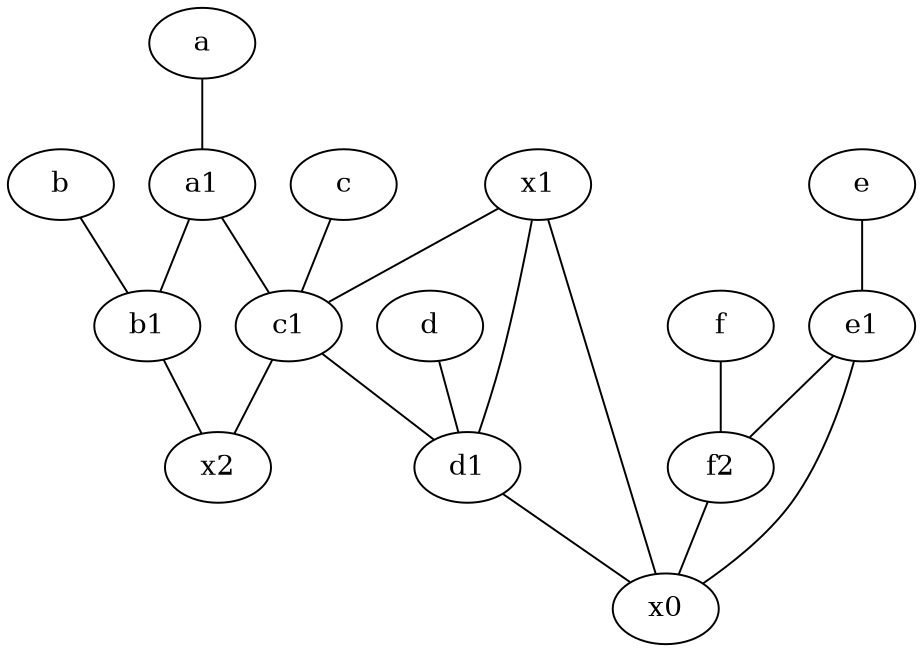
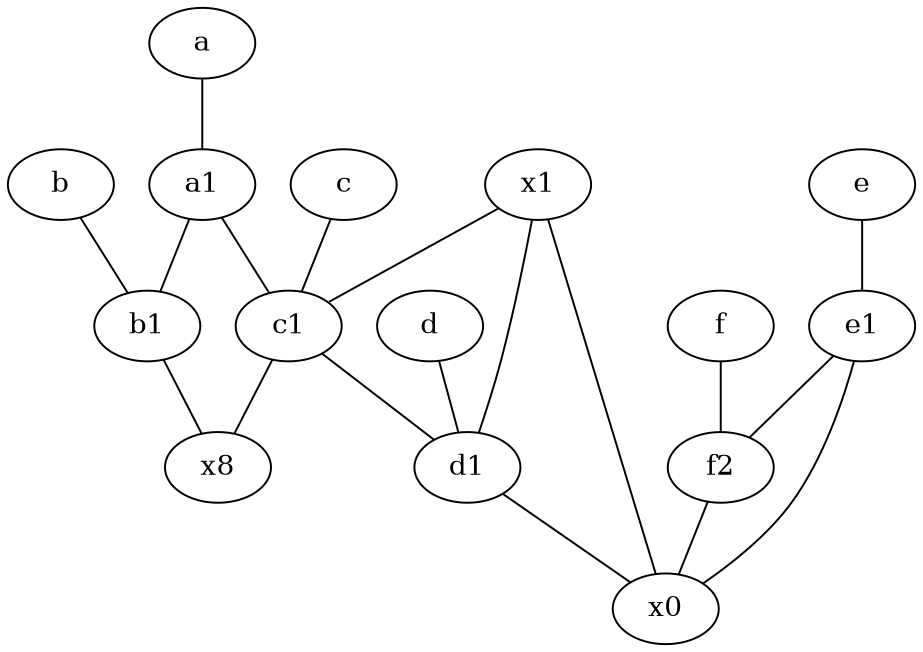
node "x2": label "x2" -> "x8"
